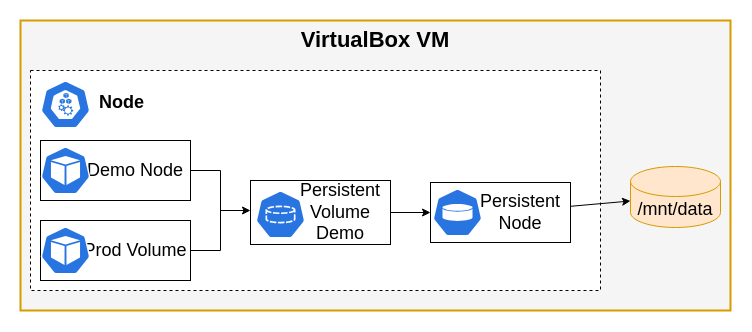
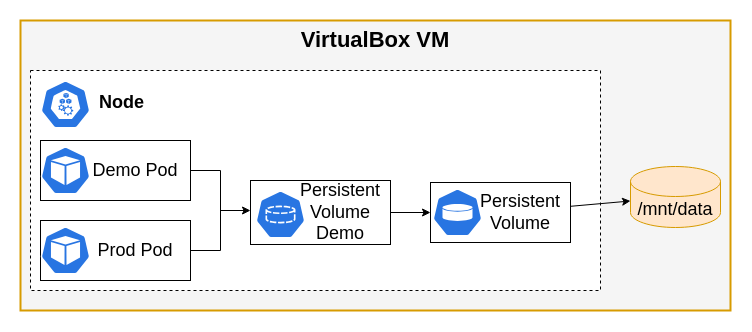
node "Demo Node": label "Demo Node" -> "Demo Pod"
node "Persistent Node": label "Persistent Node" -> "Persistent Volume"
node "Prod Volume": label "Prod Volume" -> "Prod Pod"
